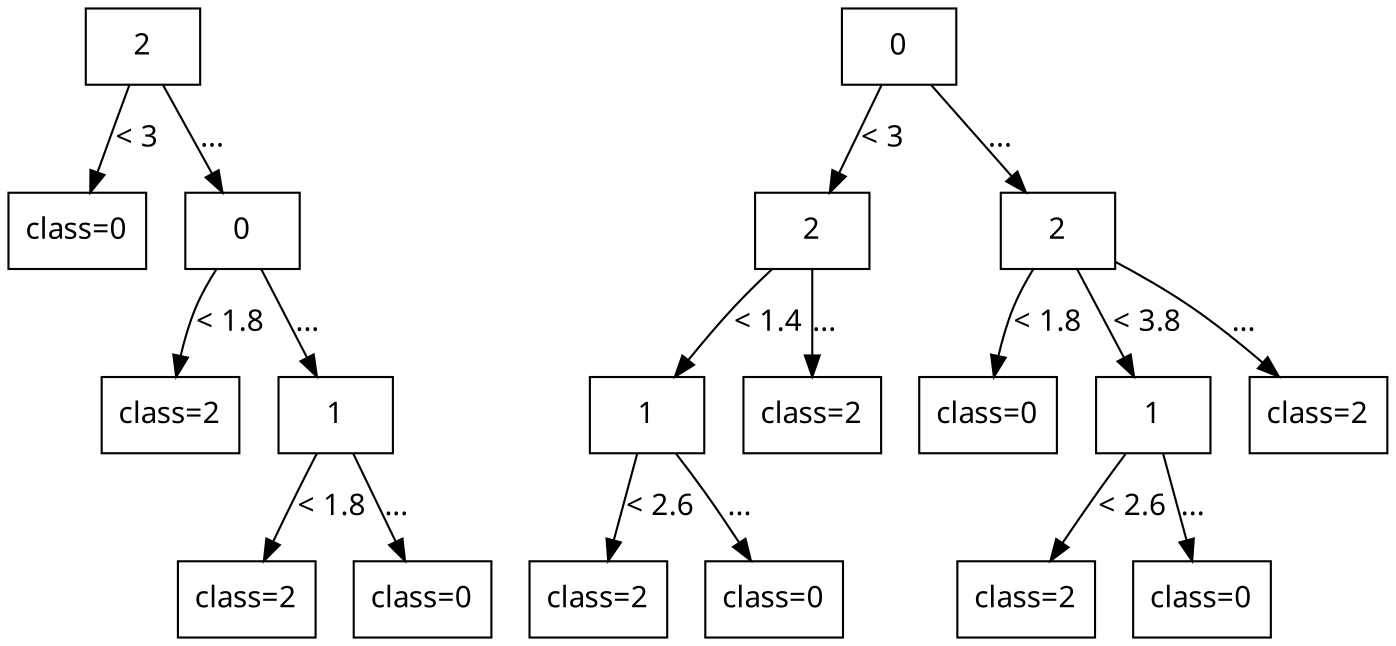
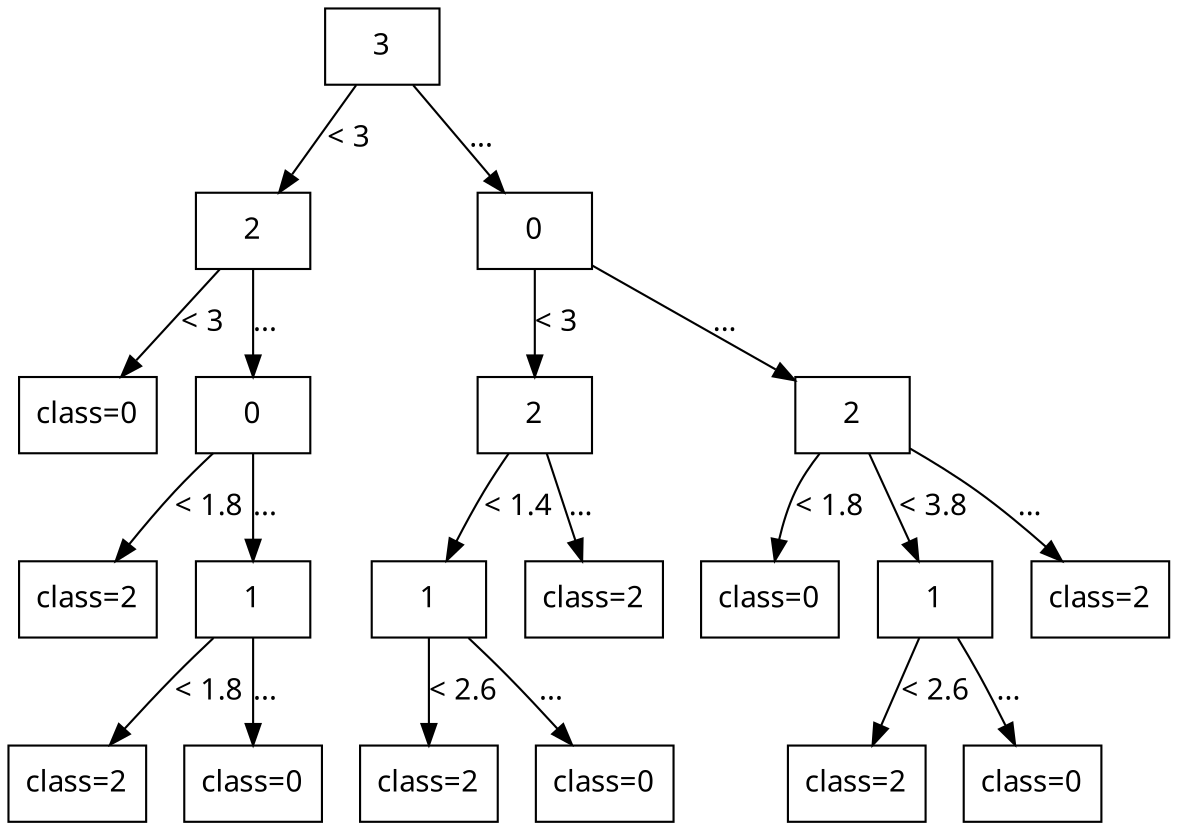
node "3": added
